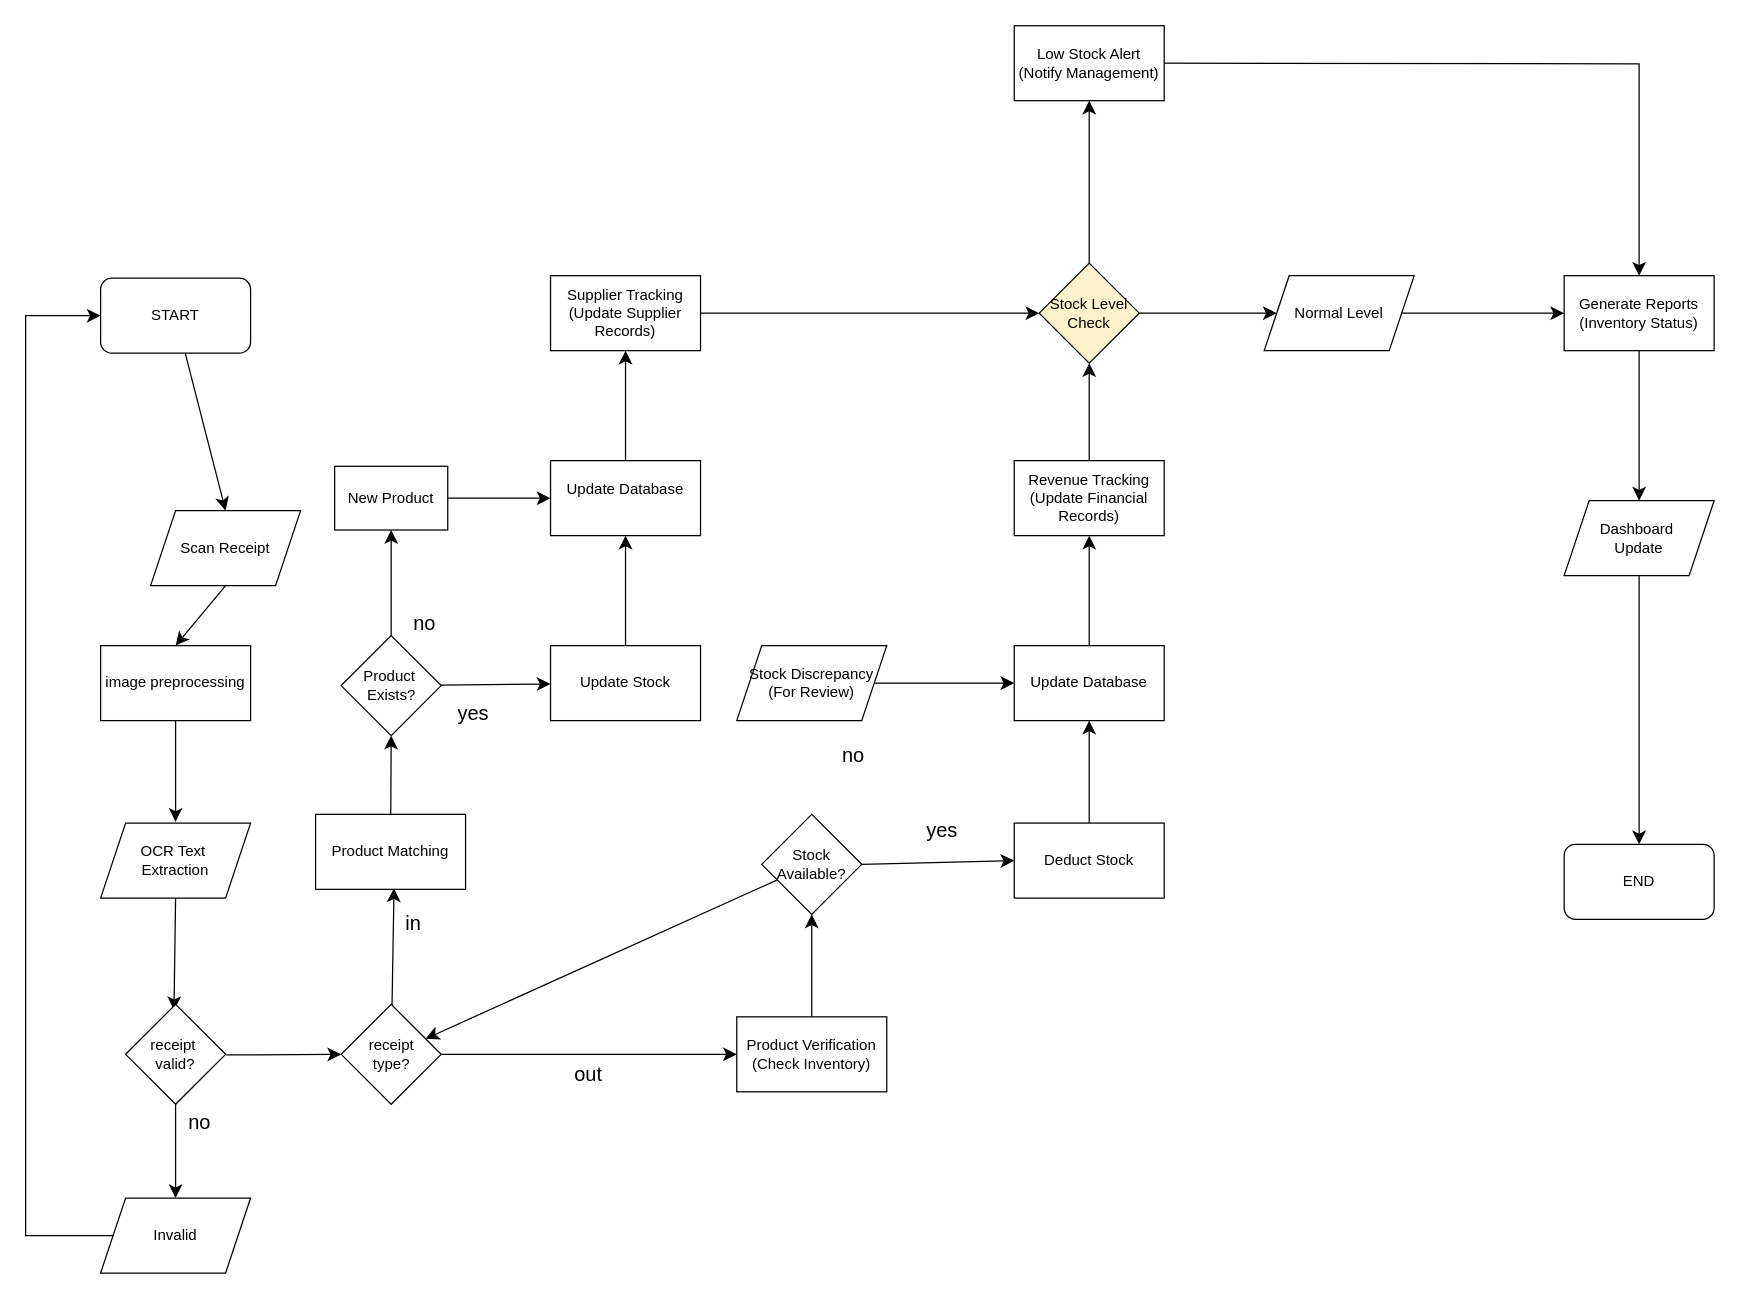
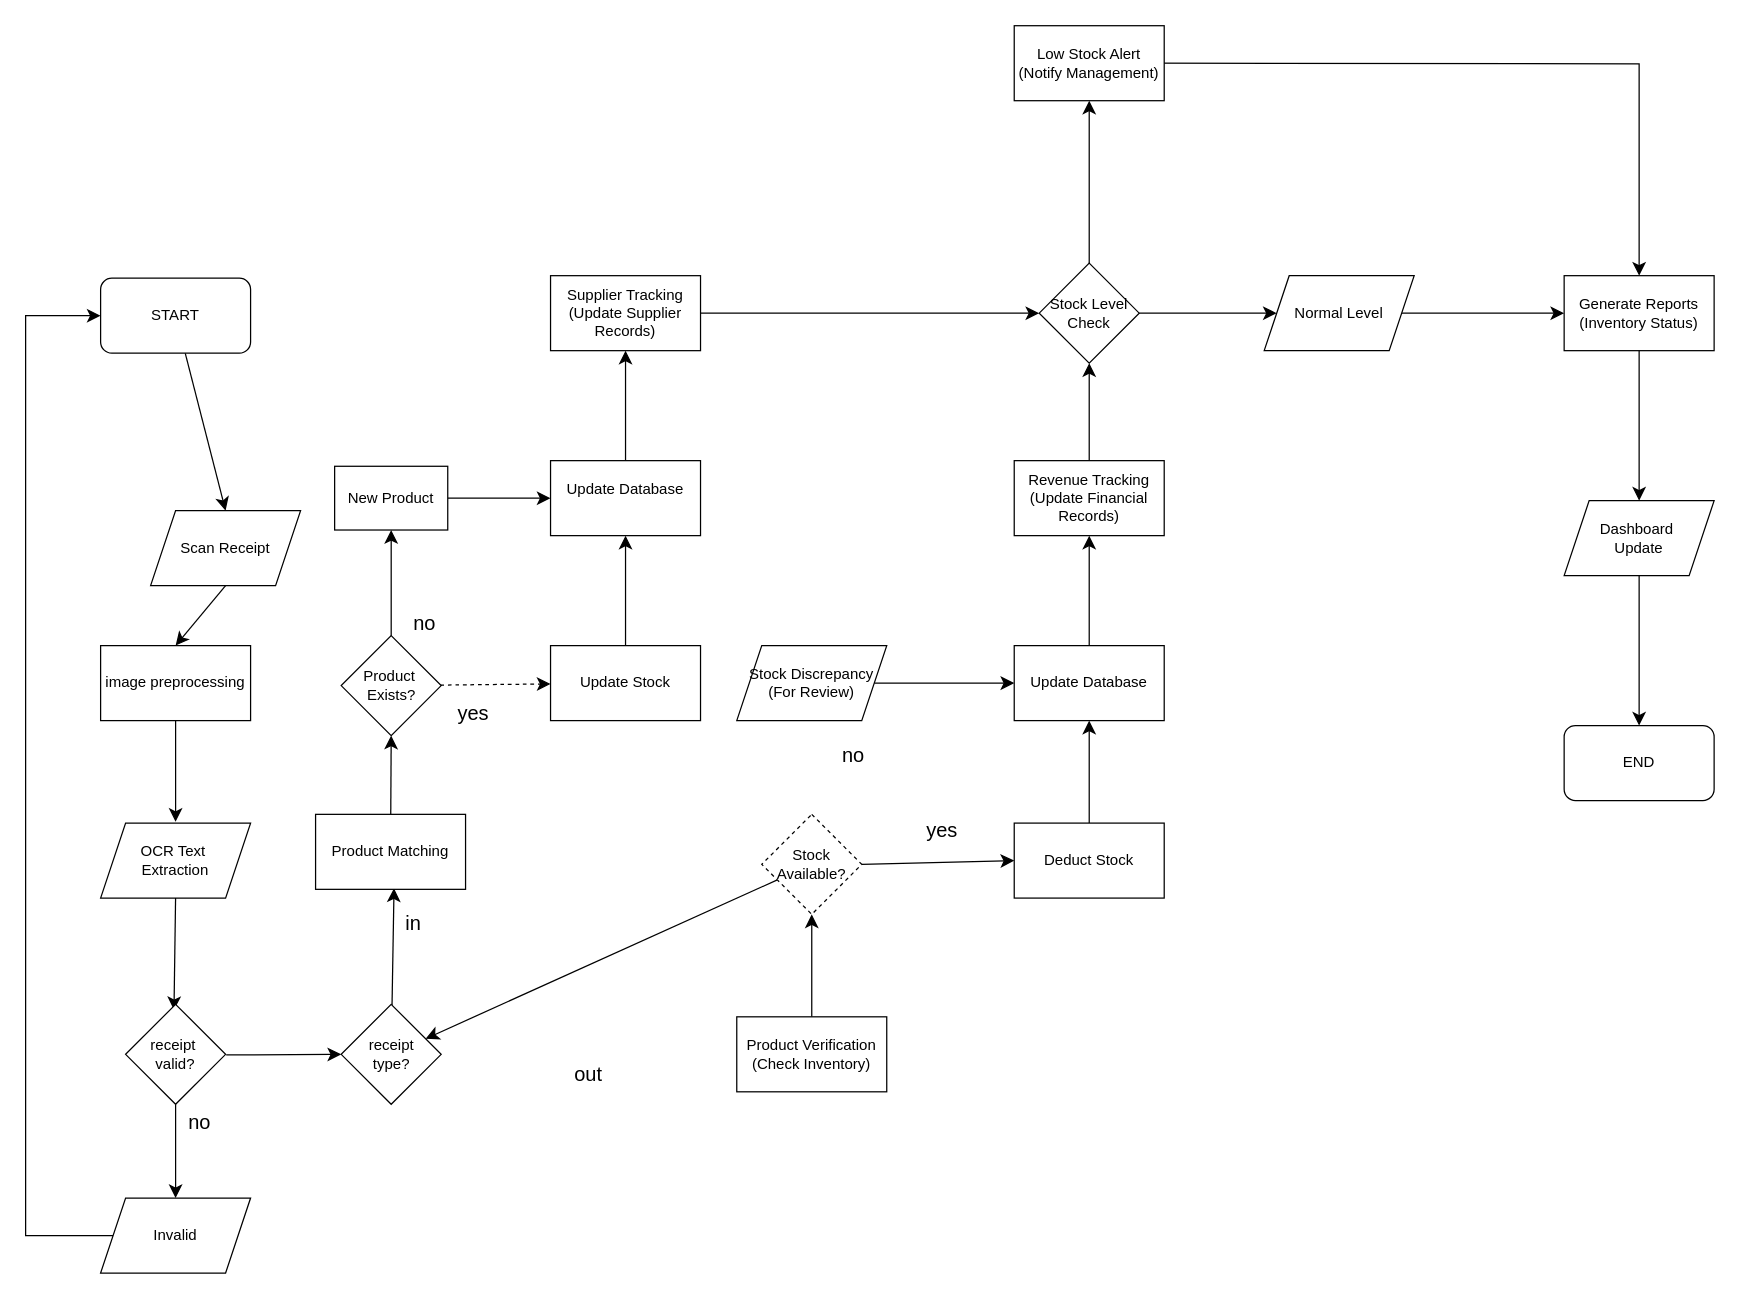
node "Stock Level Check": fillcolor #fff2cc -> #ffffff
edge "Product Exists?" -> "Update Stock": style solid -> dashed
node "Stock Available?": style solid -> dashed
node "END": moved (1639, 882) -> (1639, 763)
edge "receipt type?" -> "Product Verification (Check Inventory)": removed
